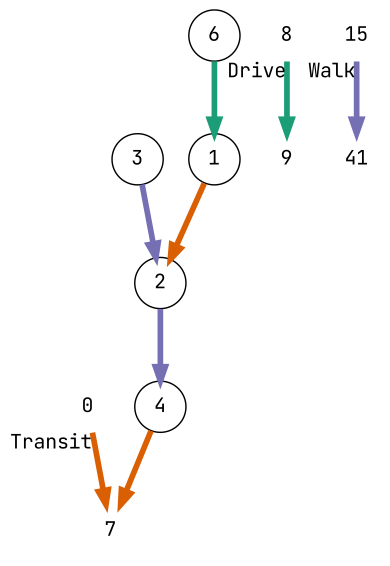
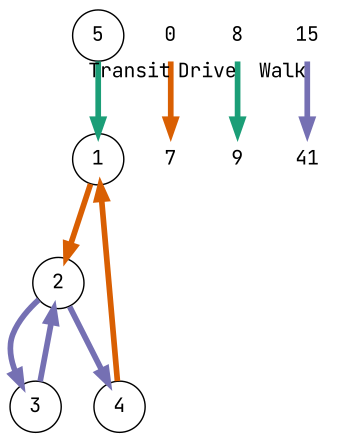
node "6": label "6" -> "5"
edge "2" -> "3": added
edge "4" -> "7": now "4" -> "1"
